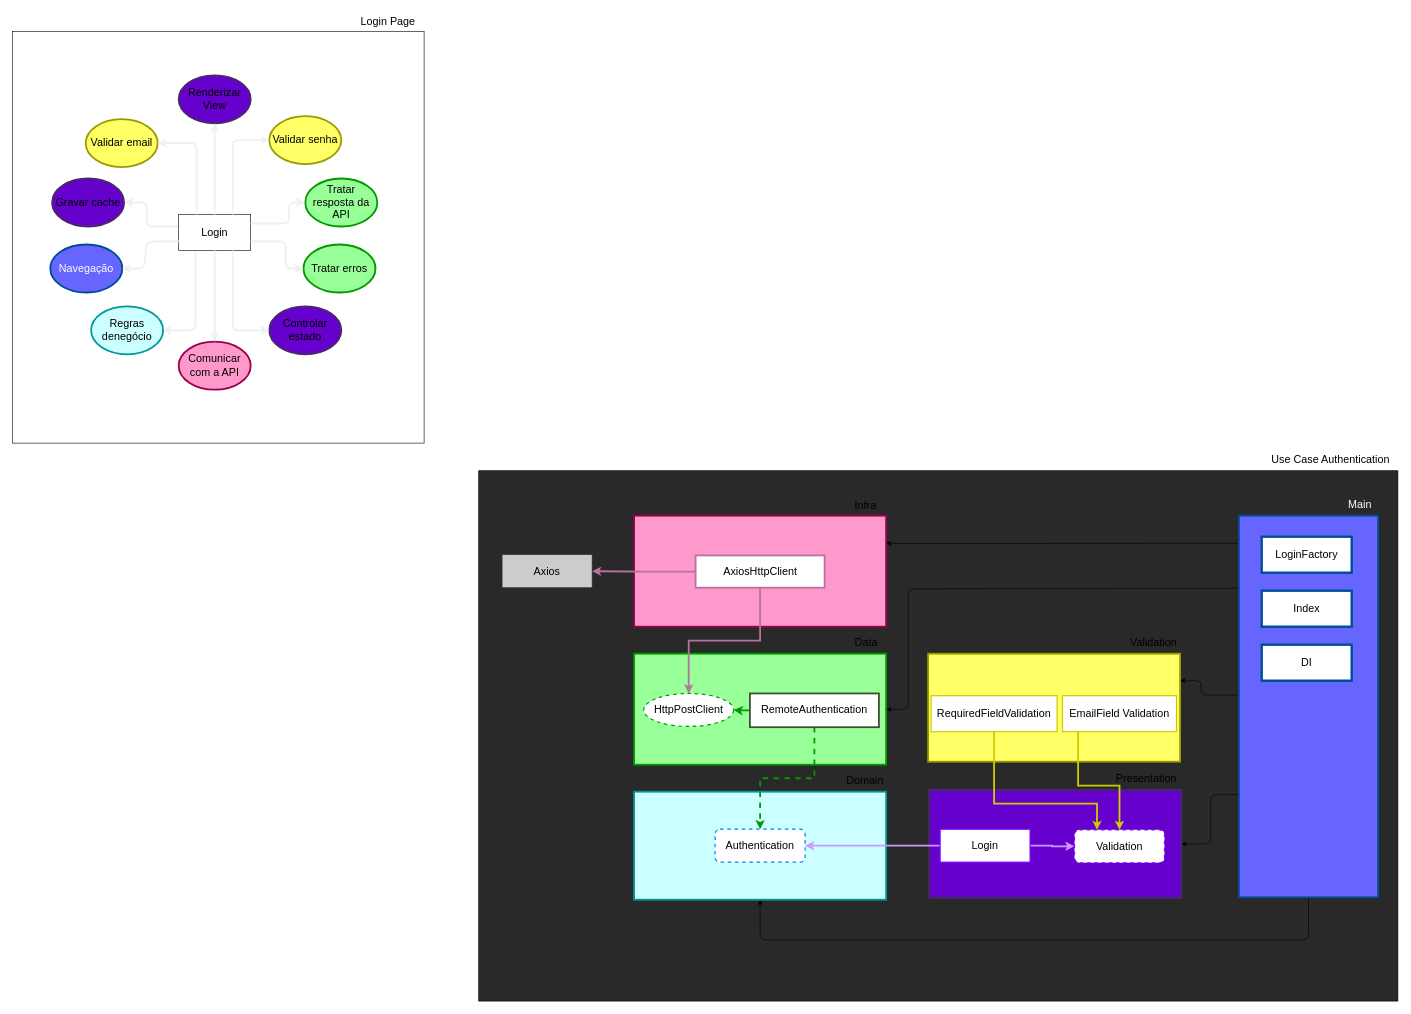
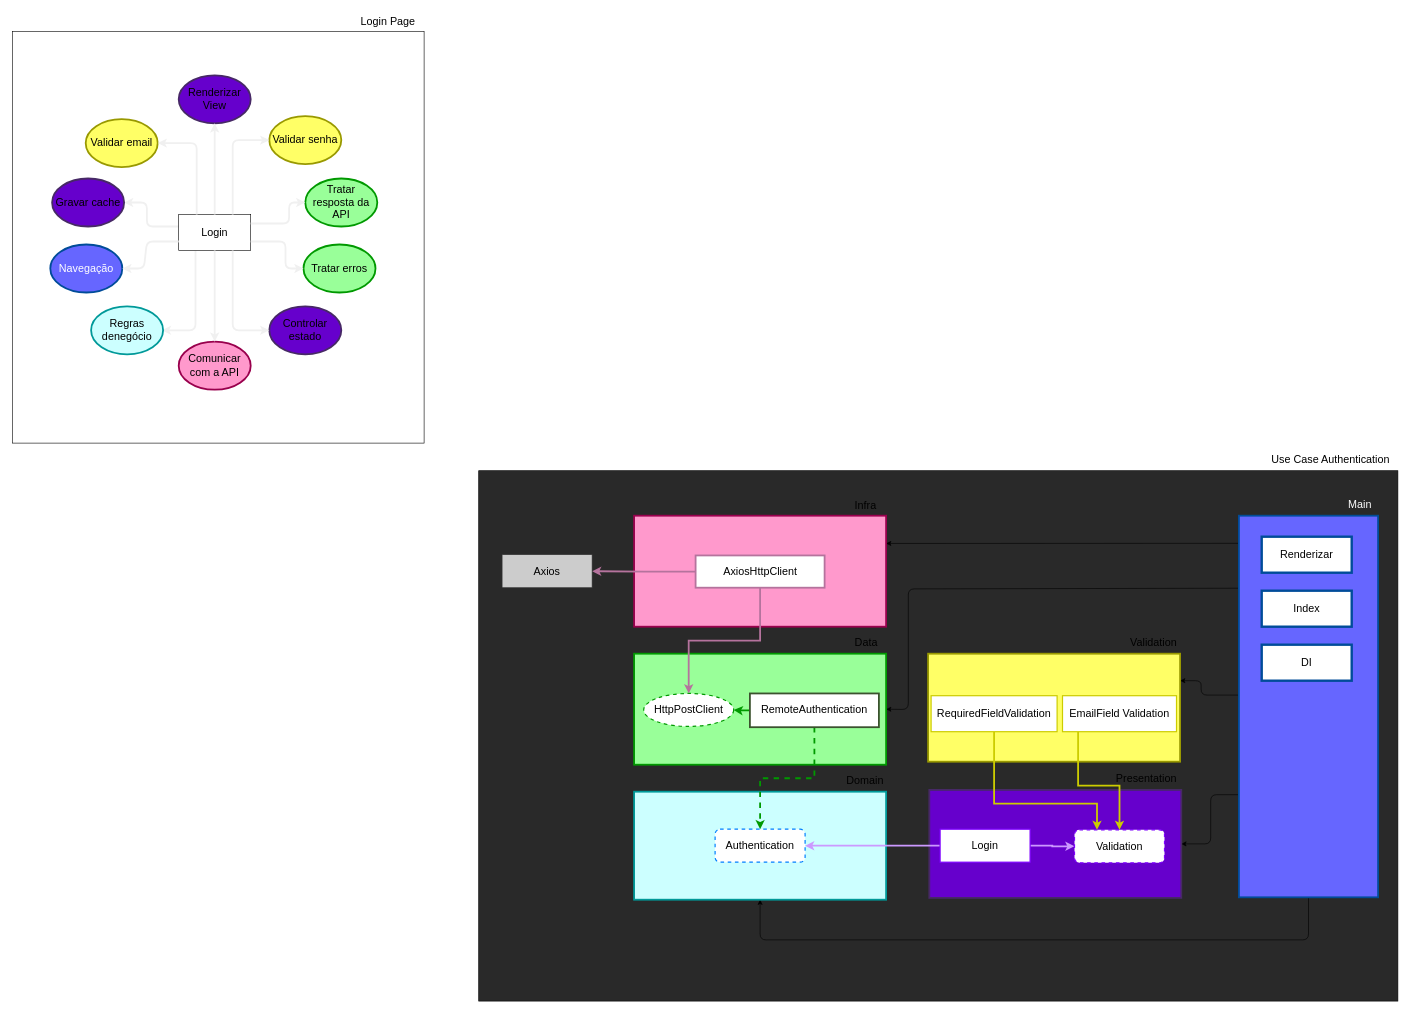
node "LoginFactory": label "LoginFactory" -> "Renderizar"
